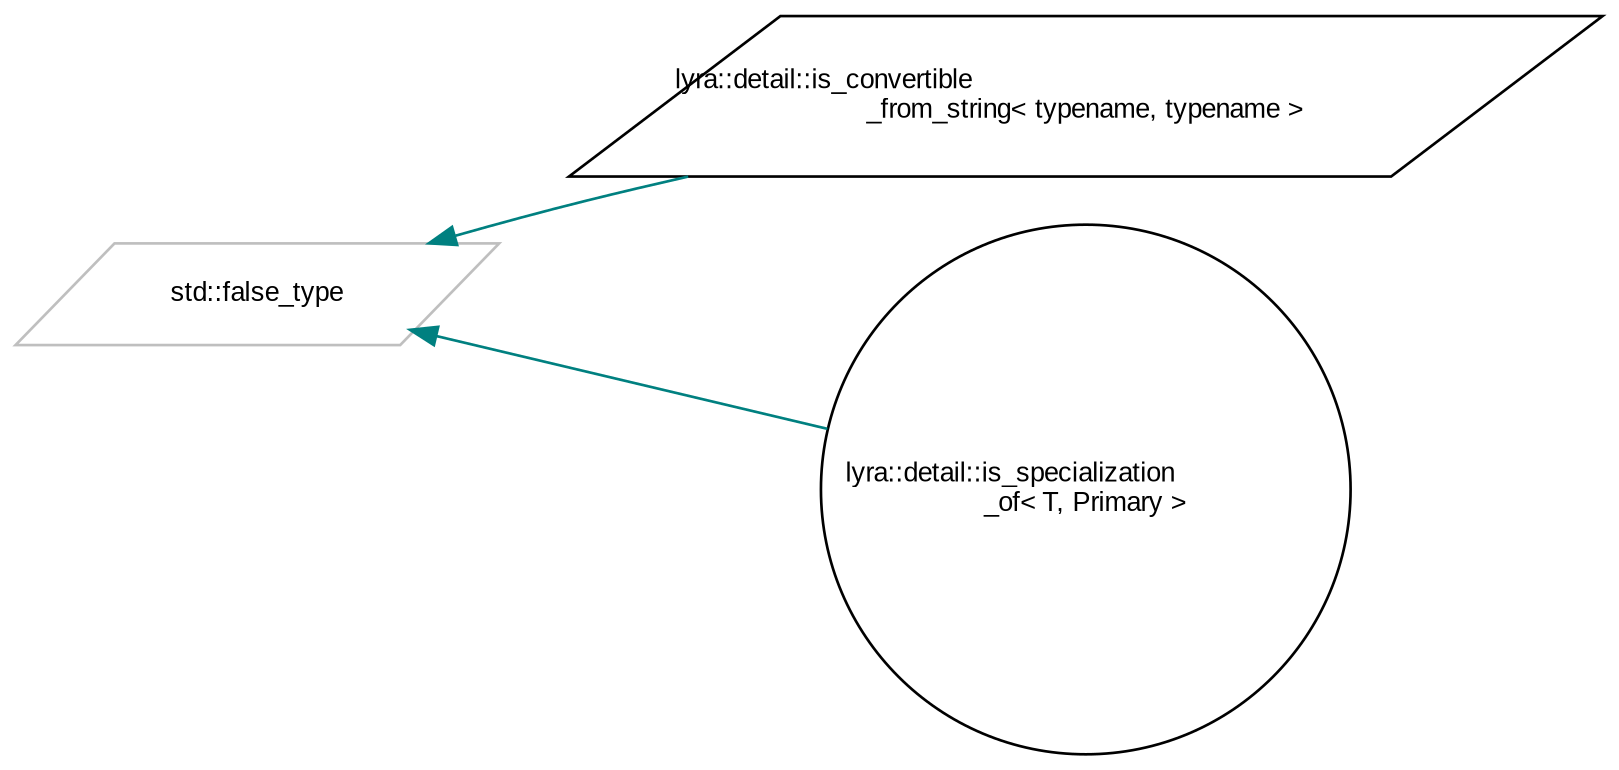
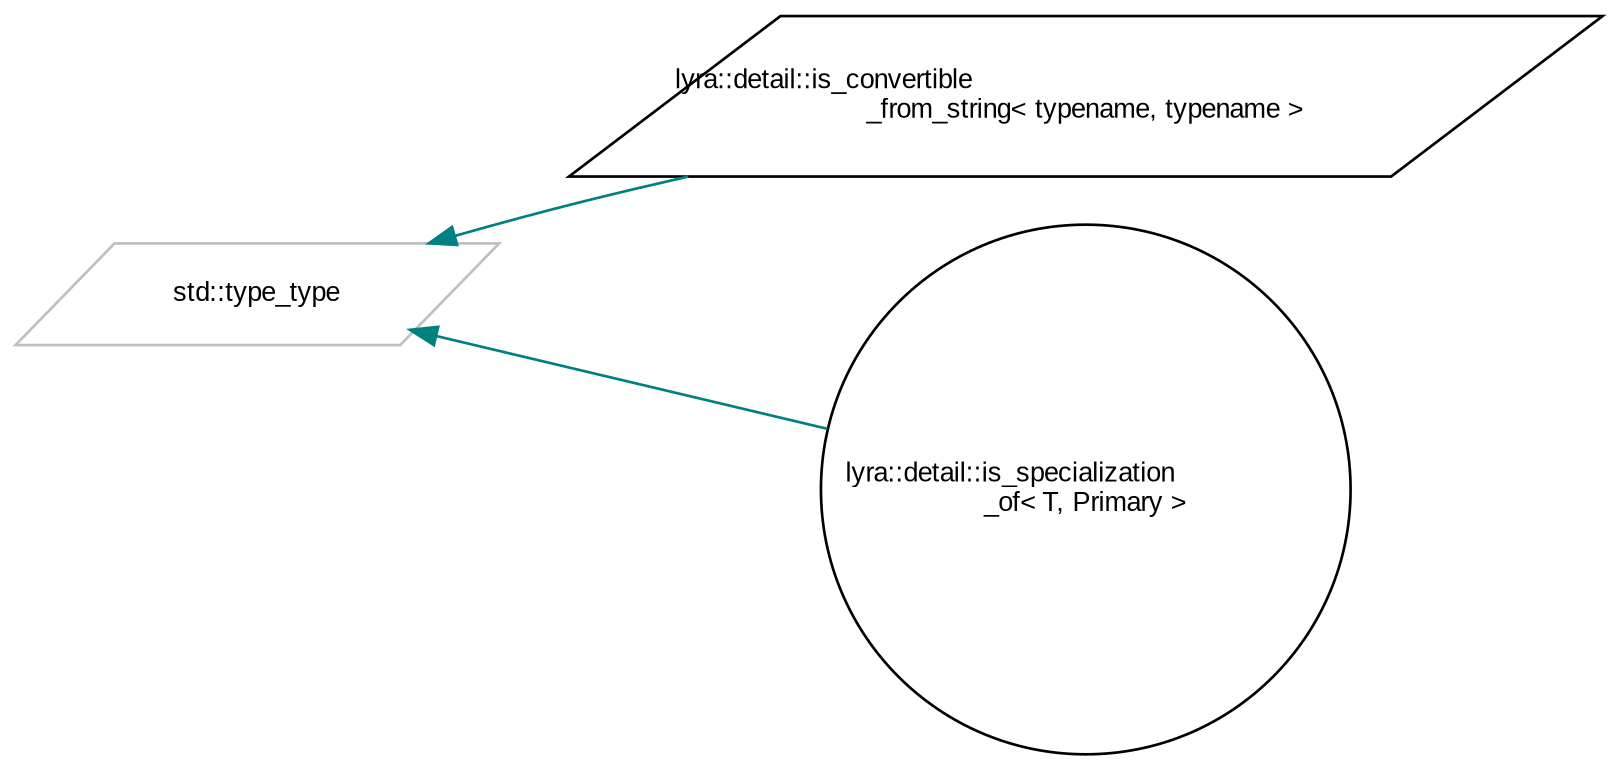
node "std::false_type": label "std::false_type" -> "std::type_type"
